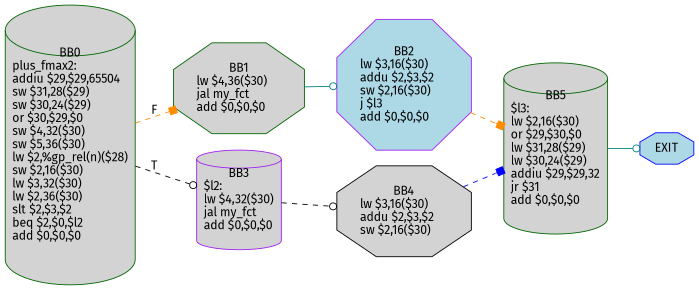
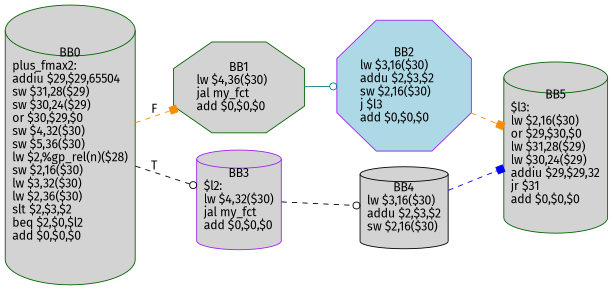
node "EXIT": removed
node "BB4 lw $3,16($30) addu $2,$3,$2 sw $2,16($30)": shape octagon -> cylinder
